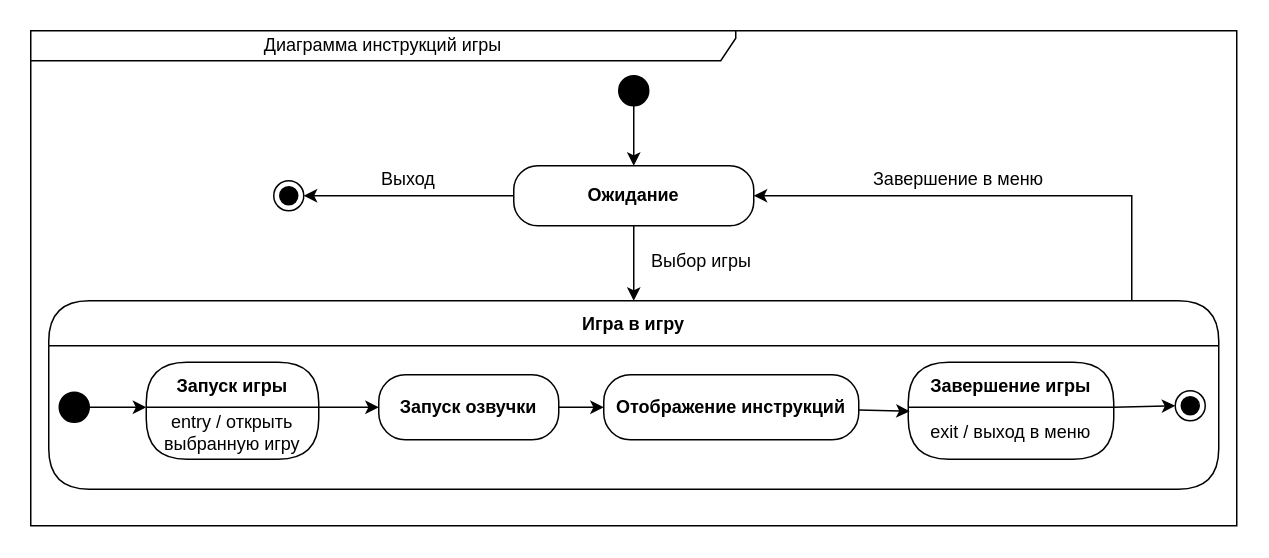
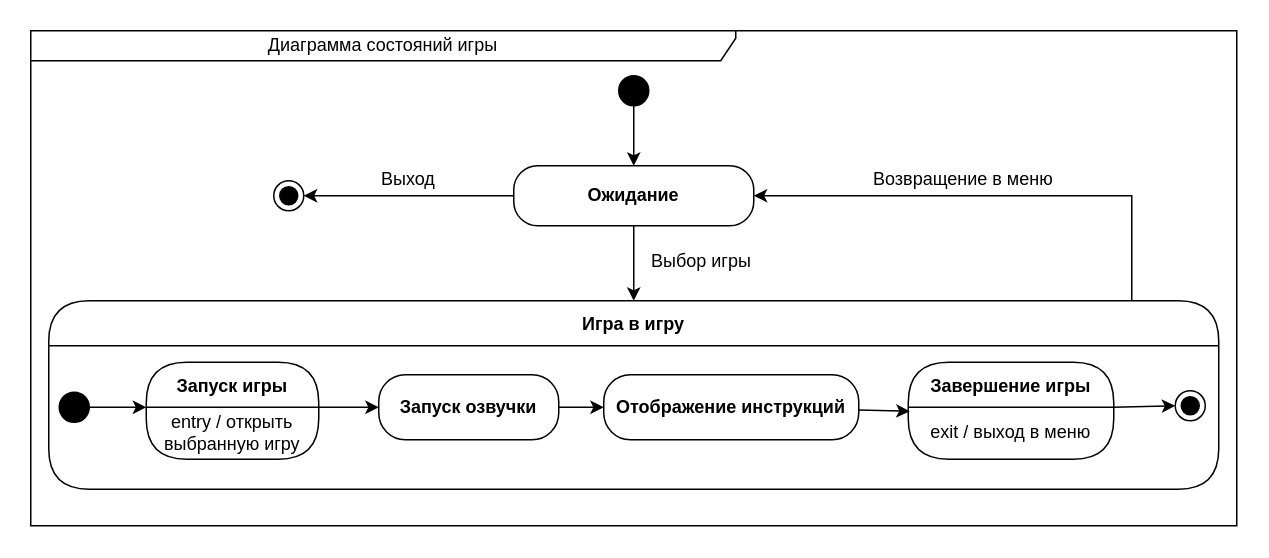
node "Диаграмма инструкций игры": label "Диаграмма инструкций игры" -> "Диаграмма состояний игры"
node "Завершение в меню": label "Завершение в меню" -> "Возвращение в меню"
